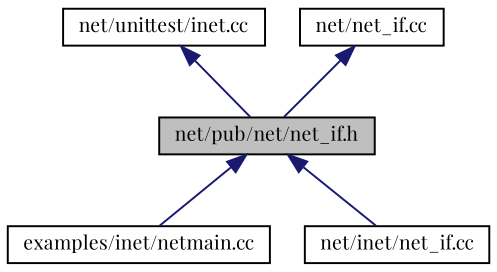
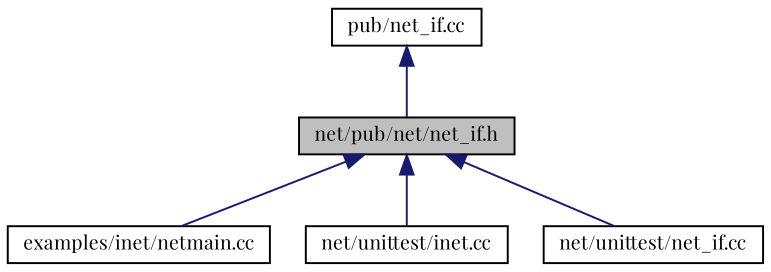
node "net/net_if.cc": label "net/net_if.cc" -> "pub/net_if.cc"
edge "net/pub/net/net_if.h" -> "net/unittest/inet.cc": reversed
node "net/inet/net_if.cc": label "net/inet/net_if.cc" -> "net/unittest/net_if.cc"
